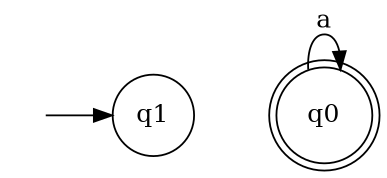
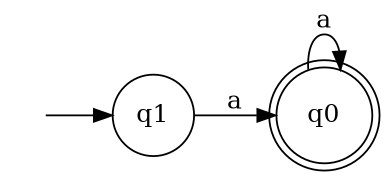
edge "q1" -> "q0": added, label "a"
